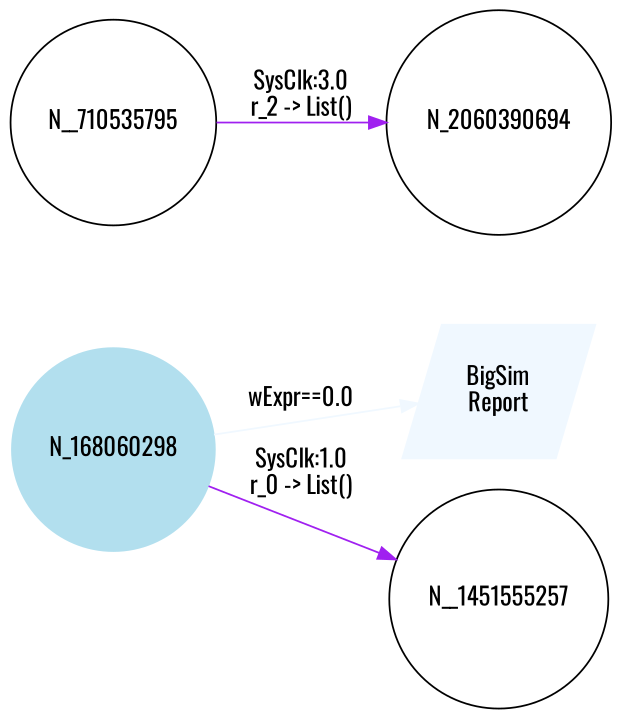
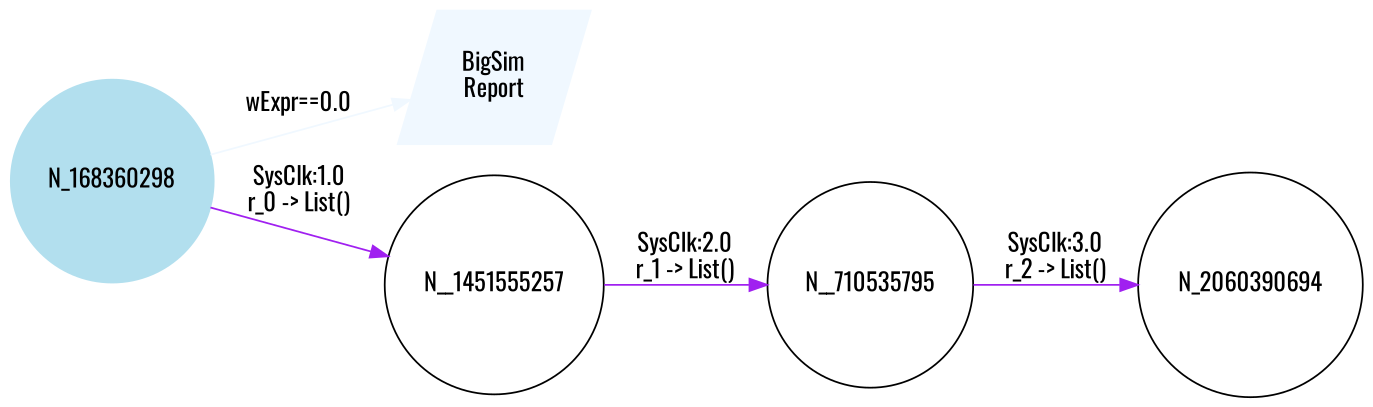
edge "N__1451555257" -> "N__710535795": added, label "SysClk:2.0 r_1 -> List()"
node "N_168060298": label "N_168060298" -> "N_168360298"
